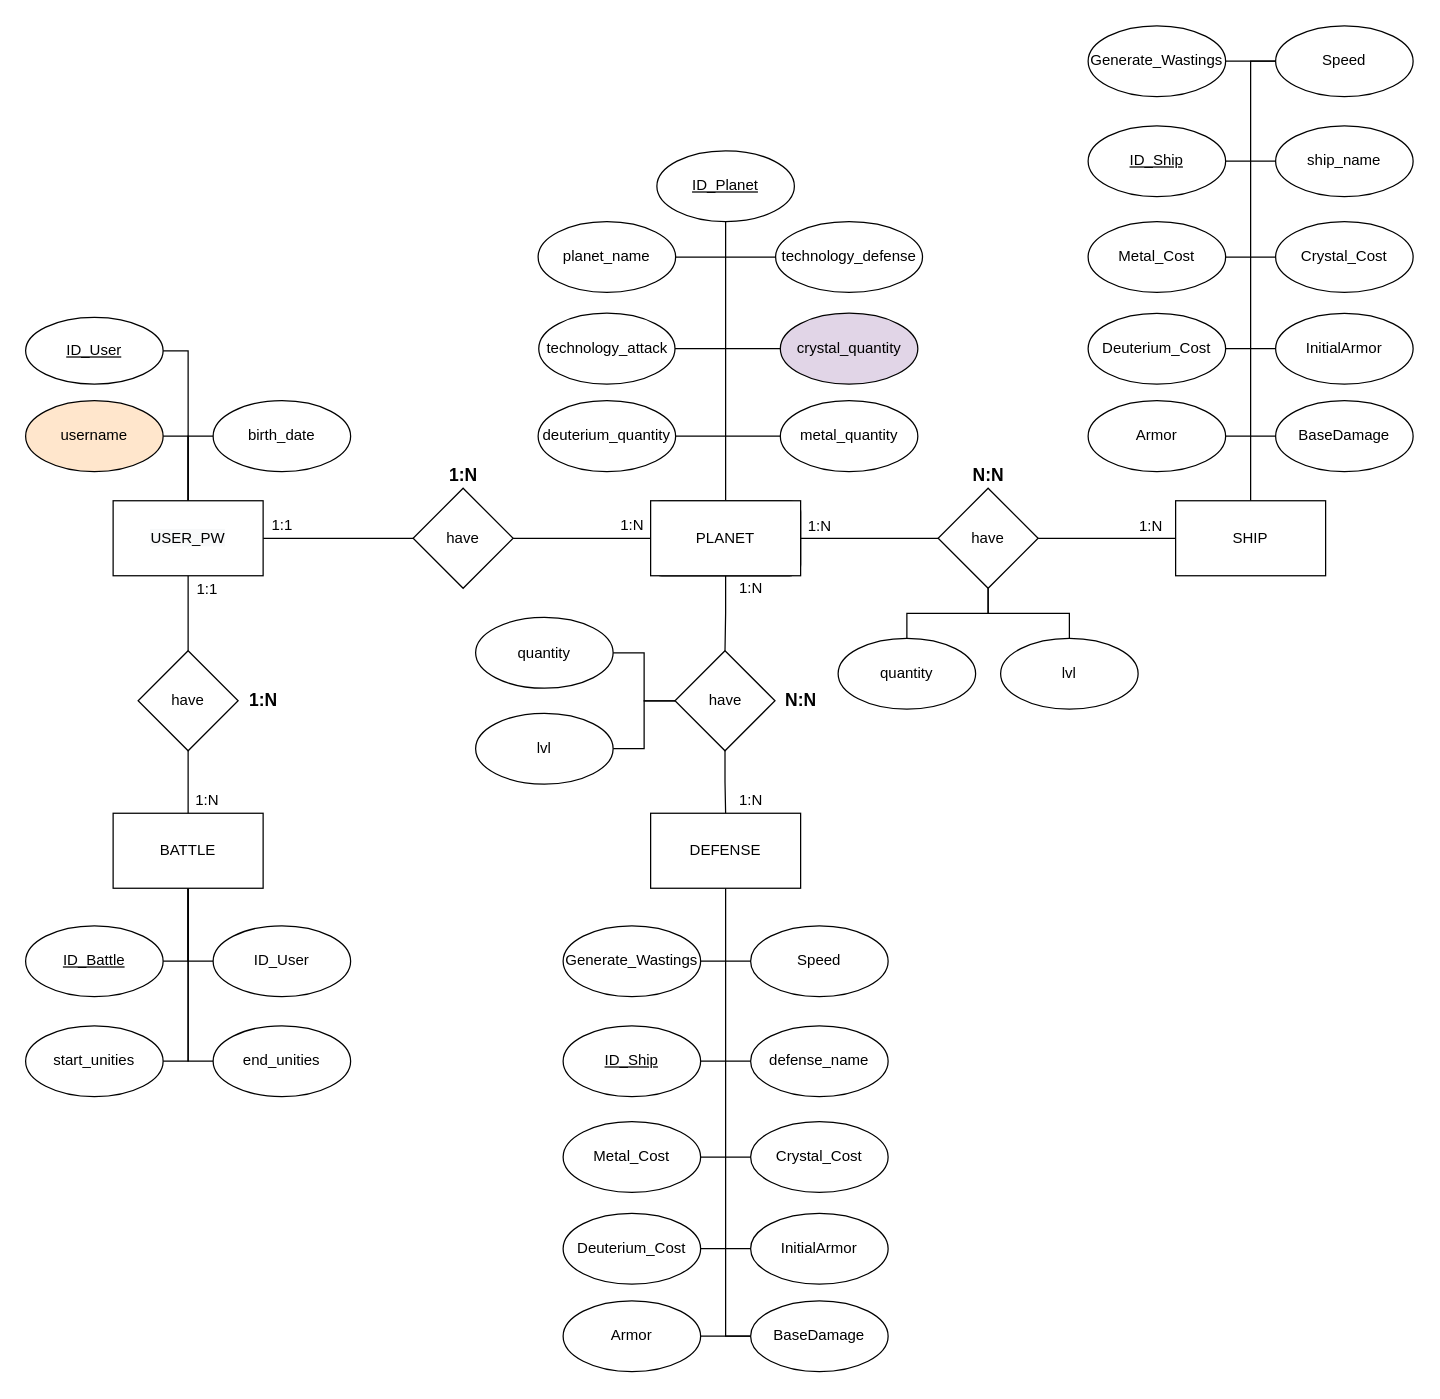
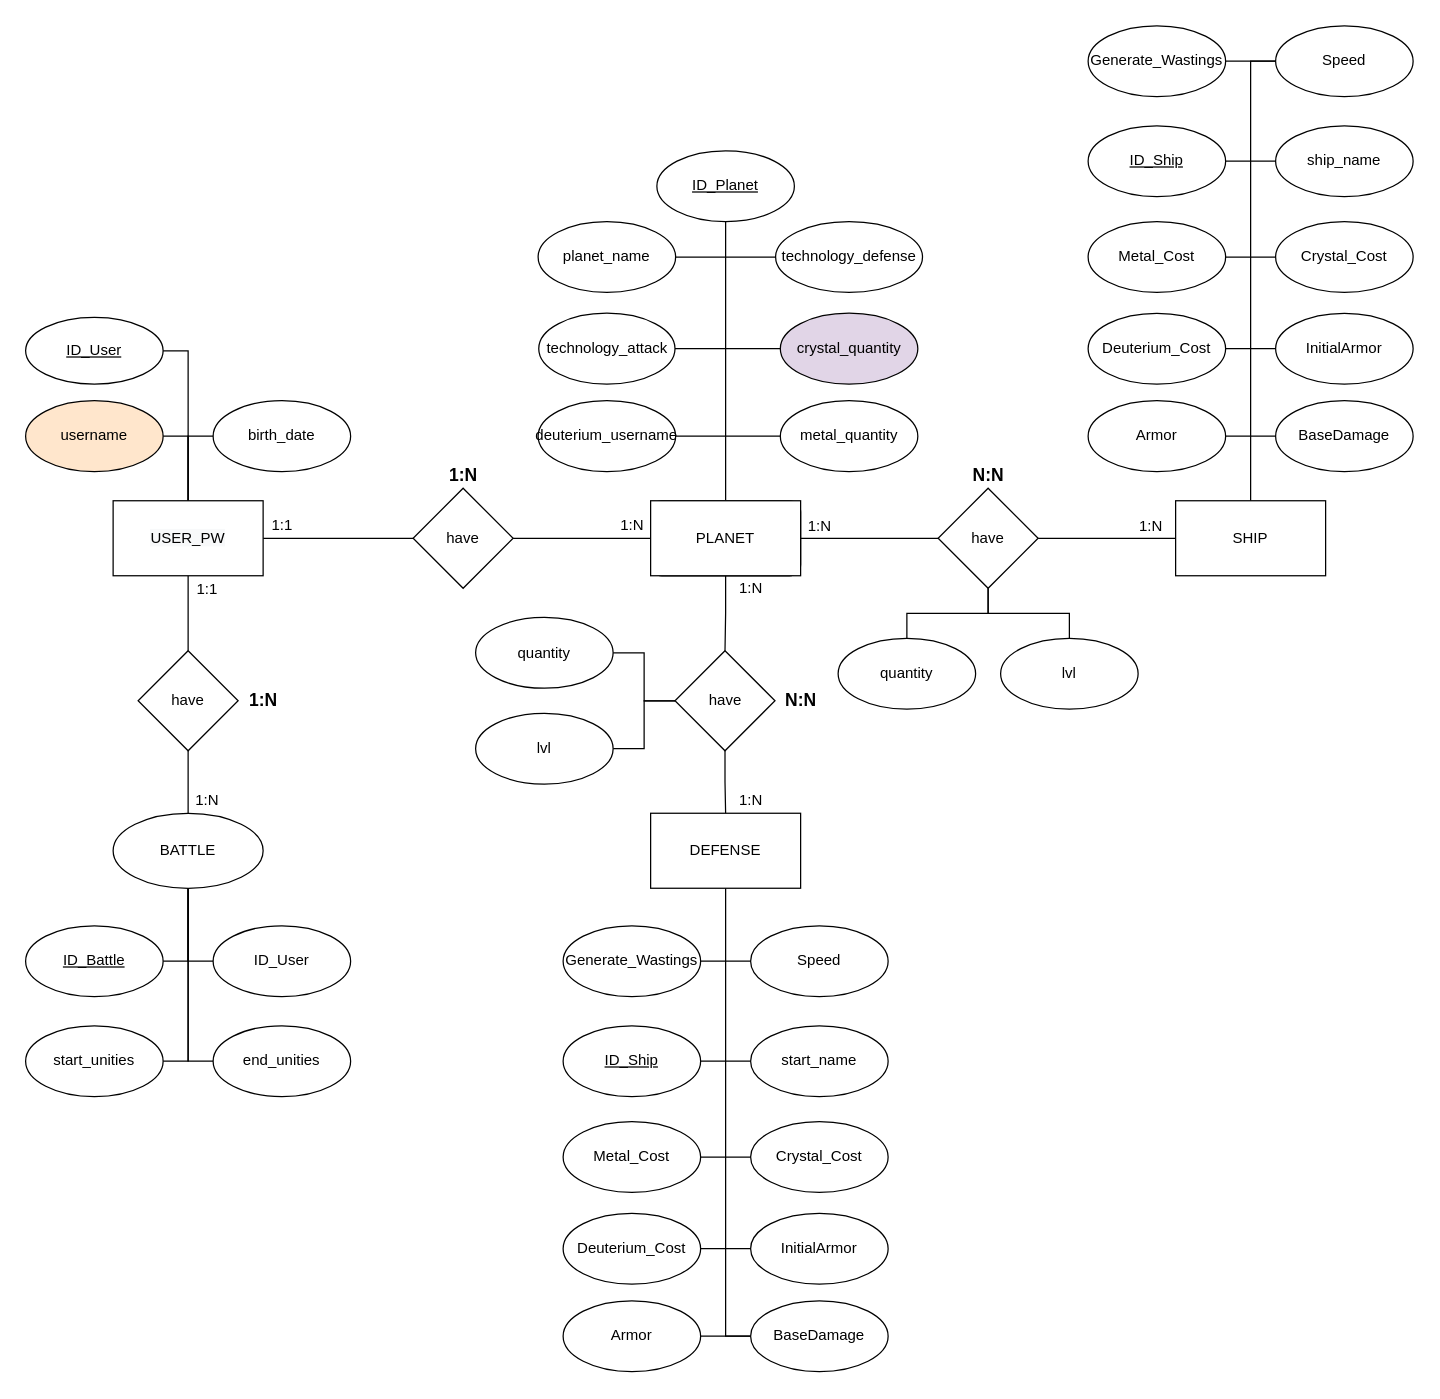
node "deuterium_quantity": label "deuterium_quantity" -> "deuterium_username"
node "BATTLE": shape rectangle -> ellipse
node "defense_name": label "defense_name" -> "start_name"
